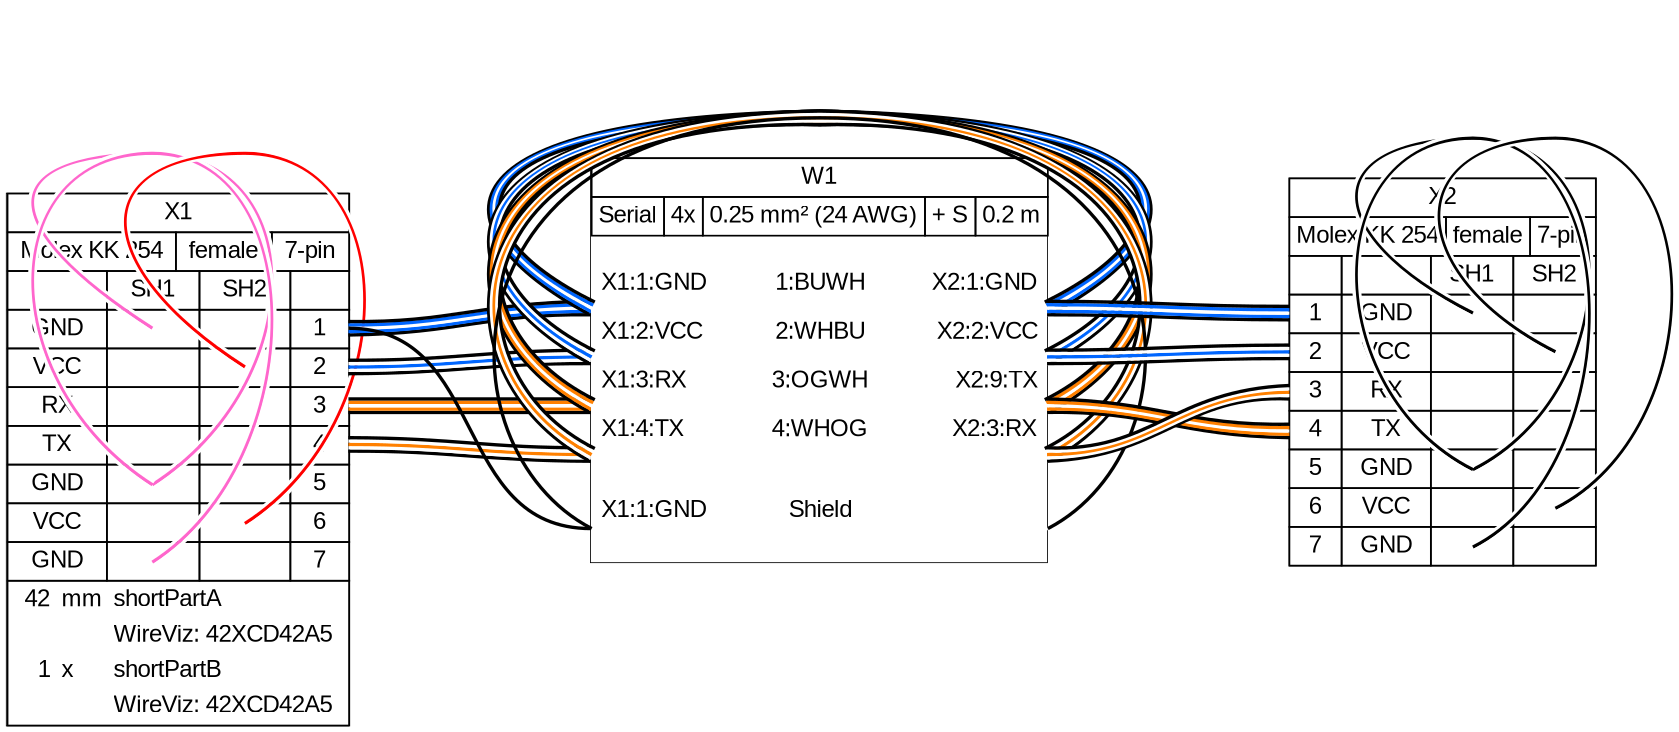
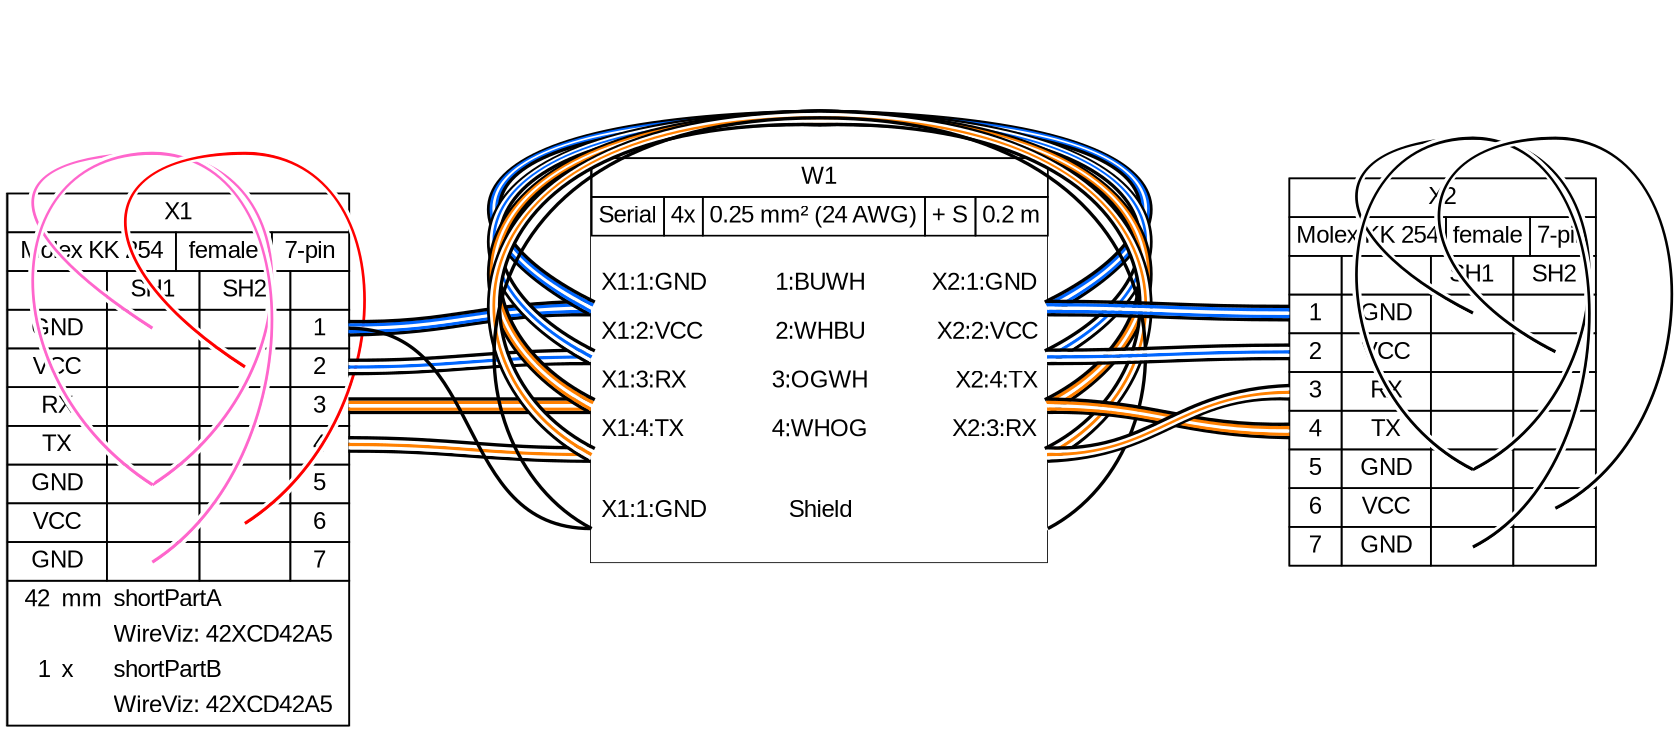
node "W1": text "X2:9:TX" -> "X2:4:TX"
